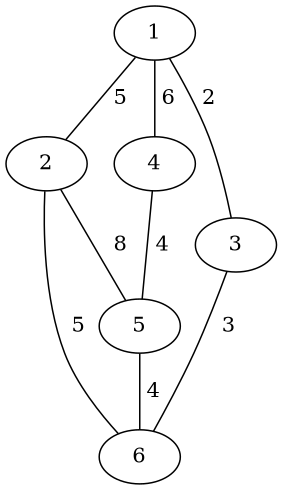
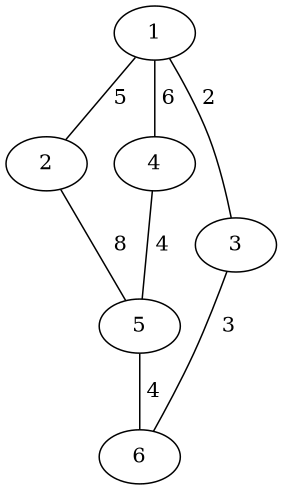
edge "2" -- "6": removed, label "5"
